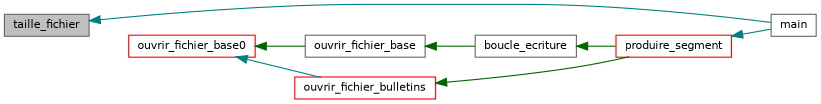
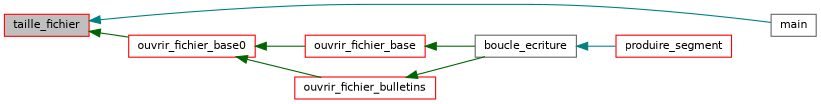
node "taille_fichier": color gray40 -> red
edge "main" -> "produire_segment": removed
edge "ouvrir_fichier_base0" -> "taille_fichier": added
node "ouvrir_fichier_base": color gray40 -> red
edge "produire_segment" -> "boucle_ecriture": color darkgreen -> teal
edge "ouvrir_fichier_bulletins" -> "ouvrir_fichier_base0": color teal -> darkgreen
edge "produire_segment" -> "ouvrir_fichier_bulletins": now "boucle_ecriture" -> "ouvrir_fichier_bulletins"
